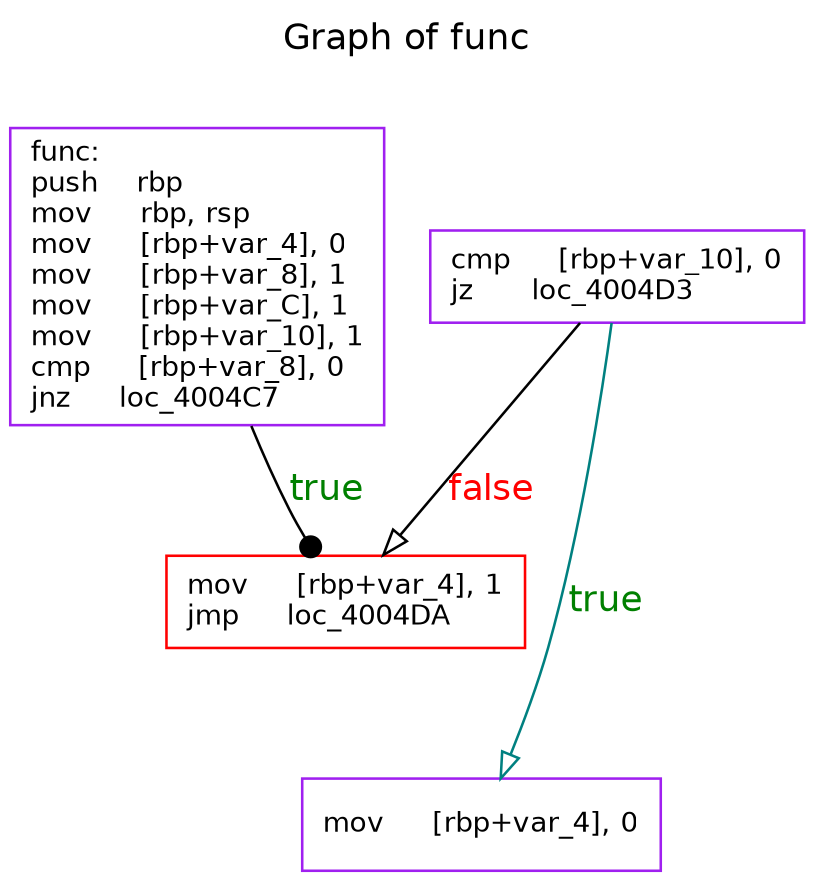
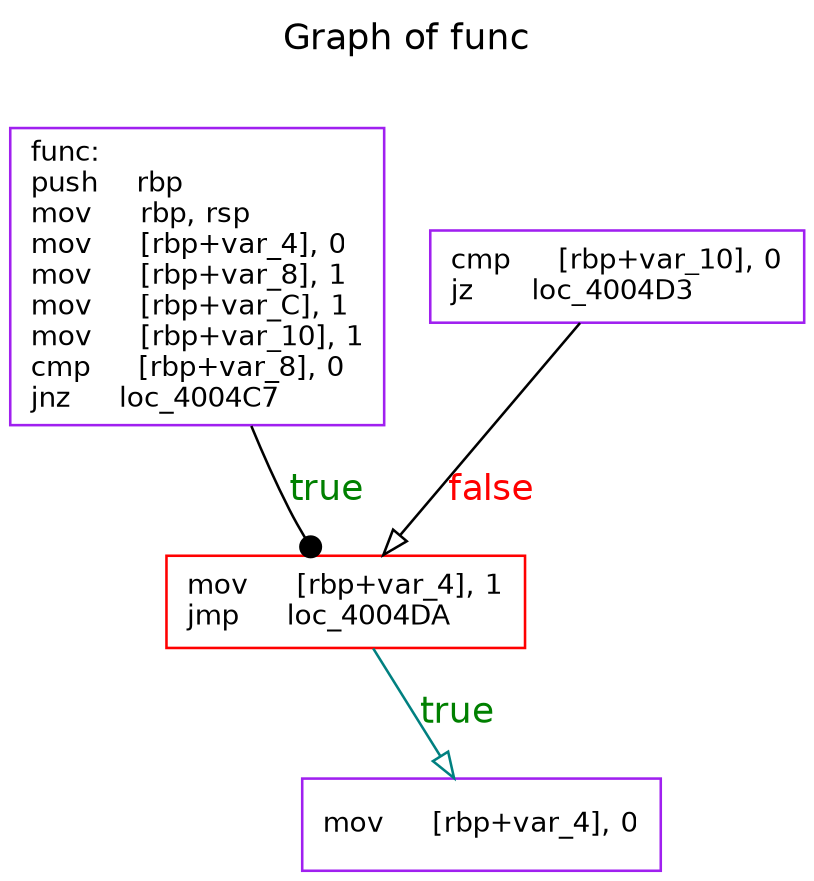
edge "cmp     [rbp+var_10], 0 jz      loc_4004D3" -> "mov     [rbp+var_4], 0": now "mov     [rbp+var_4], 1 jmp     loc_4004DA" -> "mov     [rbp+var_4], 0"
